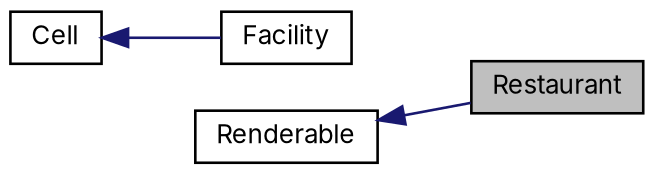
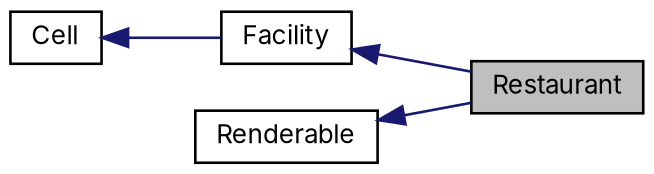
edge "Restaurant" -> "Facility": added
